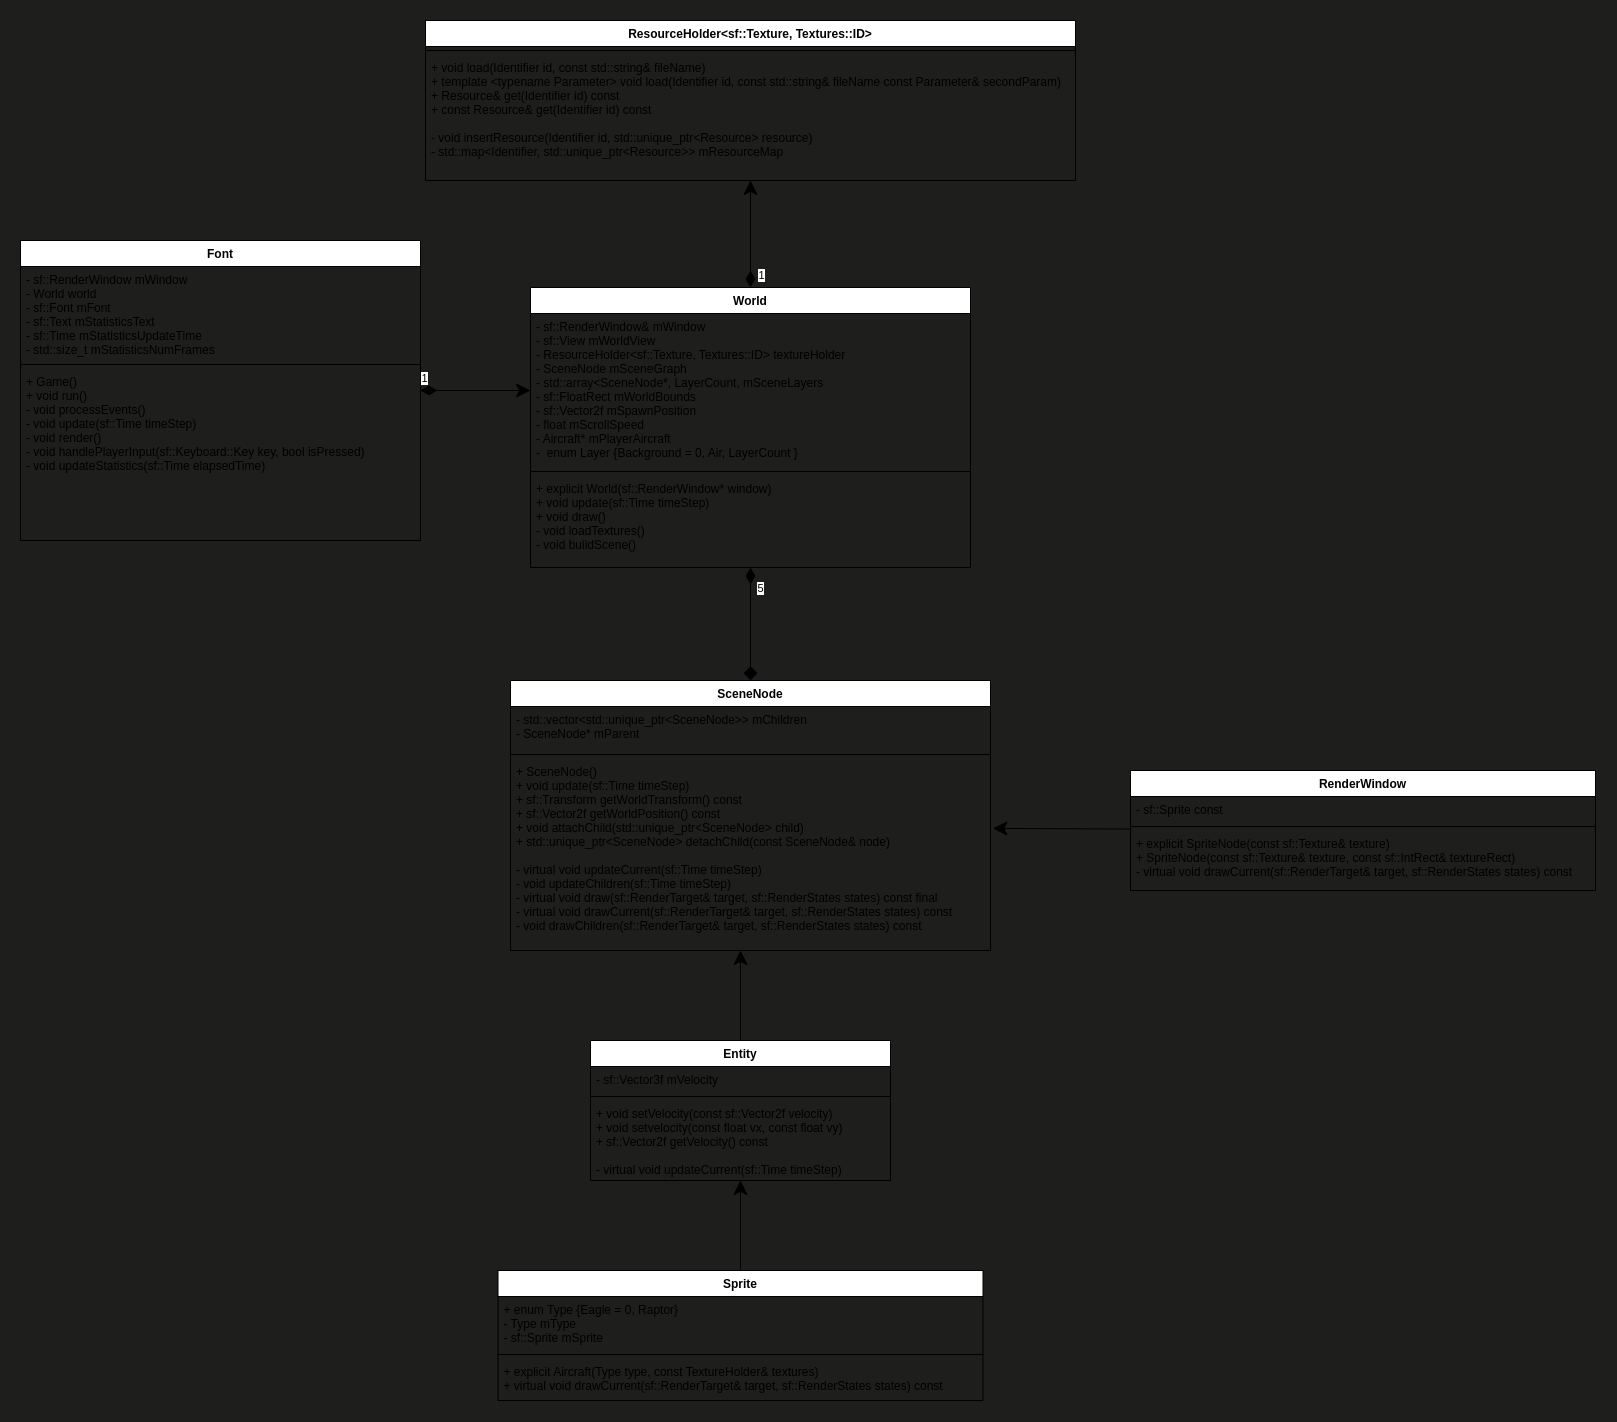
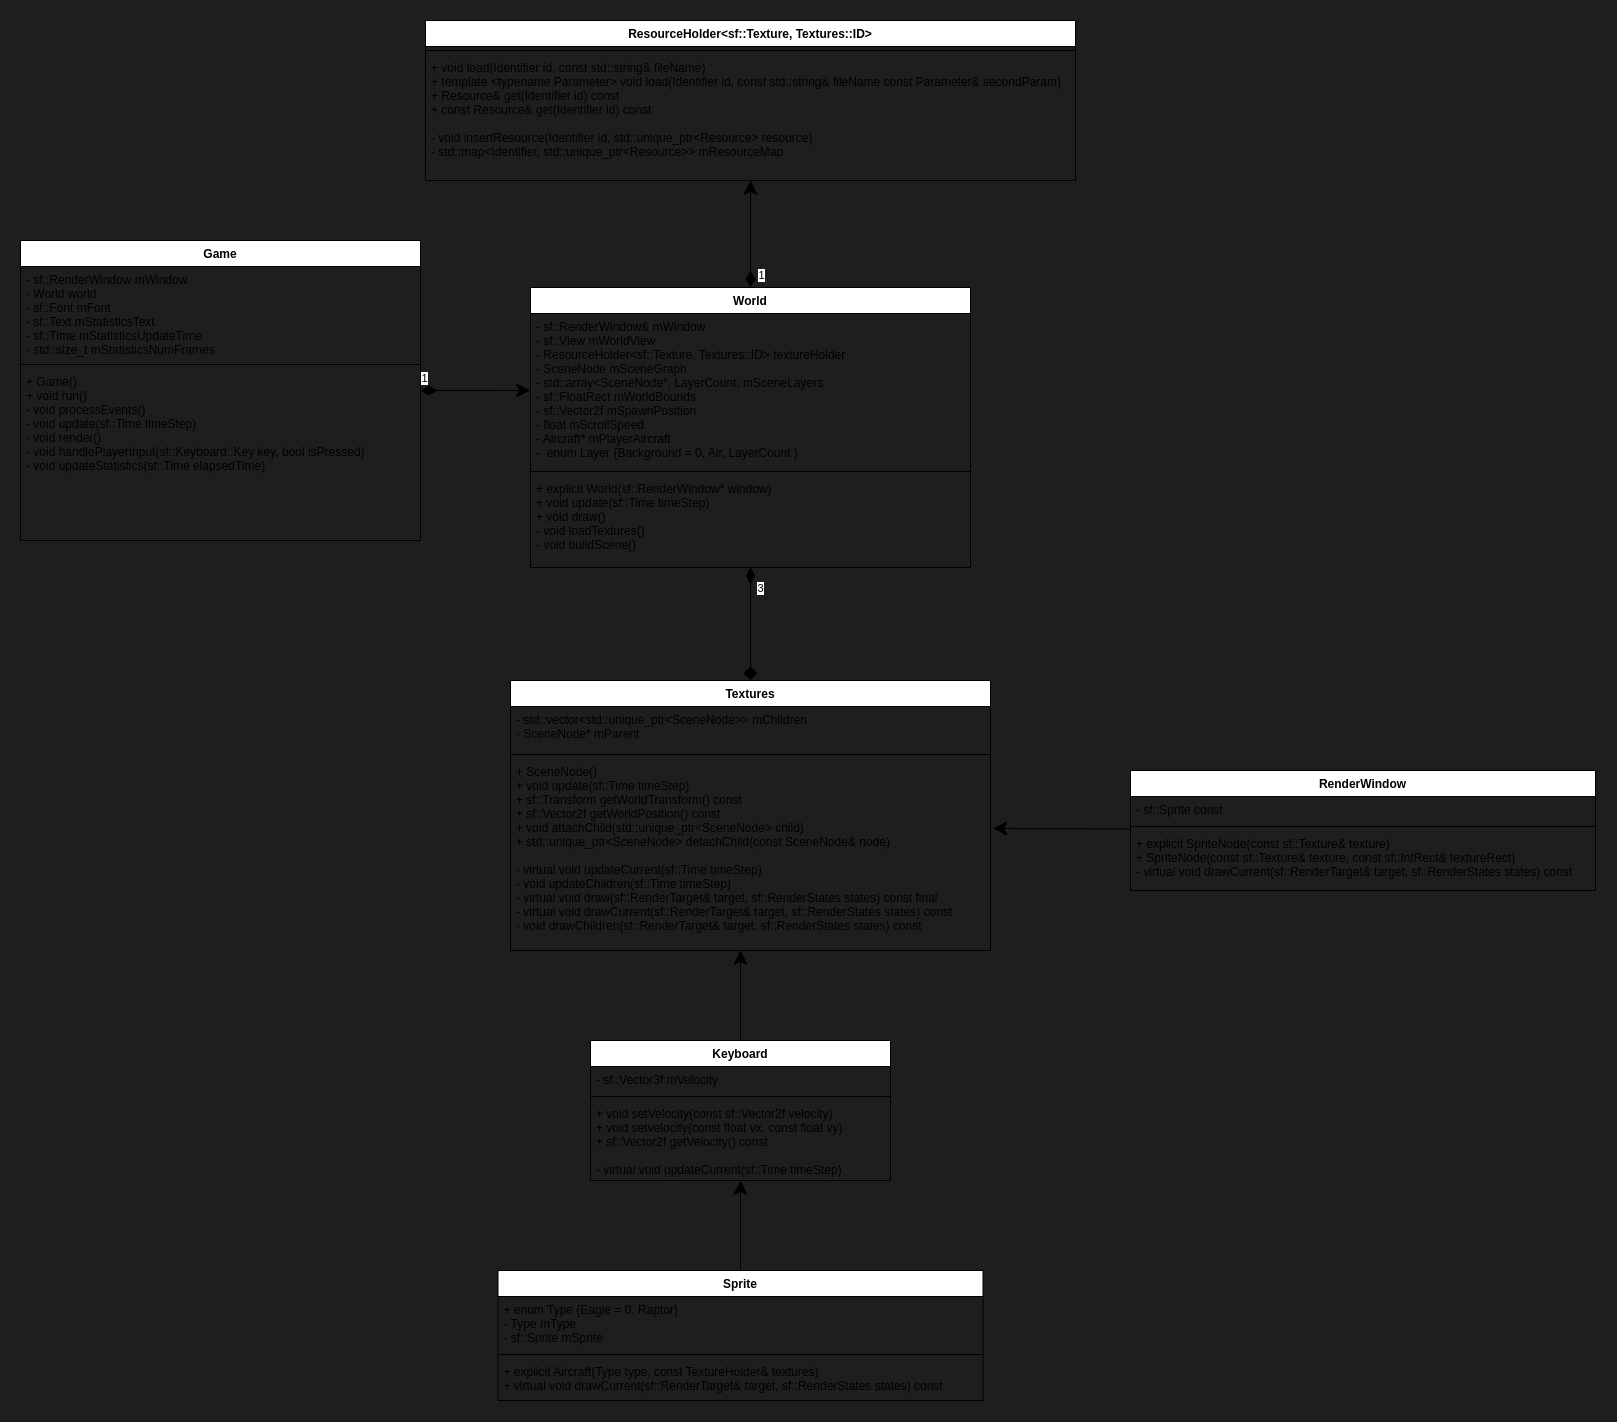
node "Font": label "Font" -> "Game"
node "5": label "5" -> "3"
node "SceneNode": label "SceneNode" -> "Textures"
node "Entity": label "Entity" -> "Keyboard"
